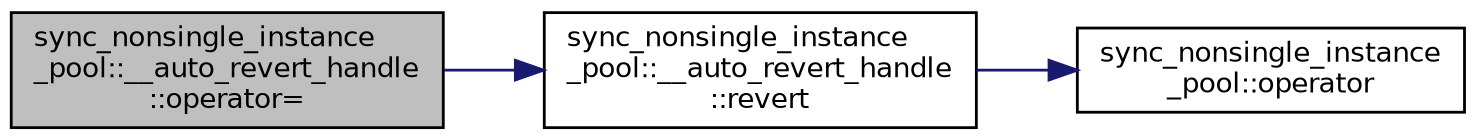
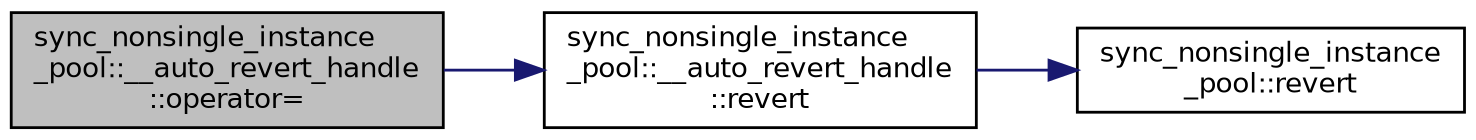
node "sync_nonsingle_instance _pool::operator": label "sync_nonsingle_instance _pool::operator" -> "sync_nonsingle_instance _pool::revert"
